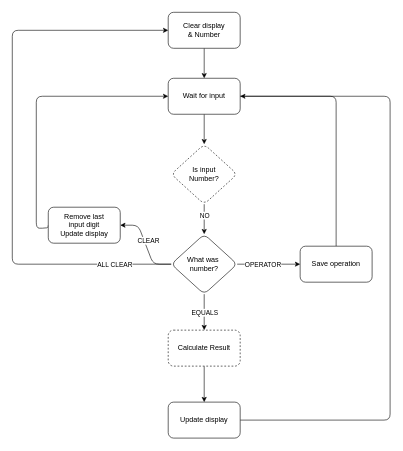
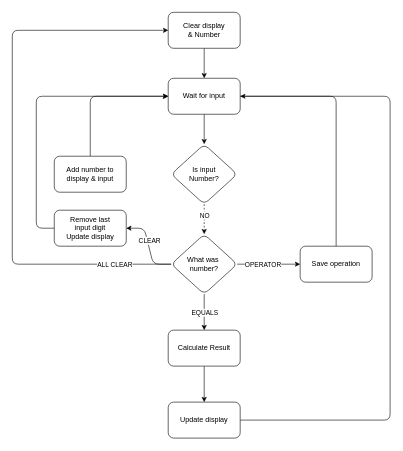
edge "Add number to display & input" -> "Wait for input": added
node "Add number to display & input": added
node "Is input Number?": style dashed -> solid
edge "Is input Number?" -> "What was number?": style solid -> dashed
node "Remove last input digit Update display": moved (84, 225) -> (90, 228)
node "Calculate Result": style dashed -> solid
